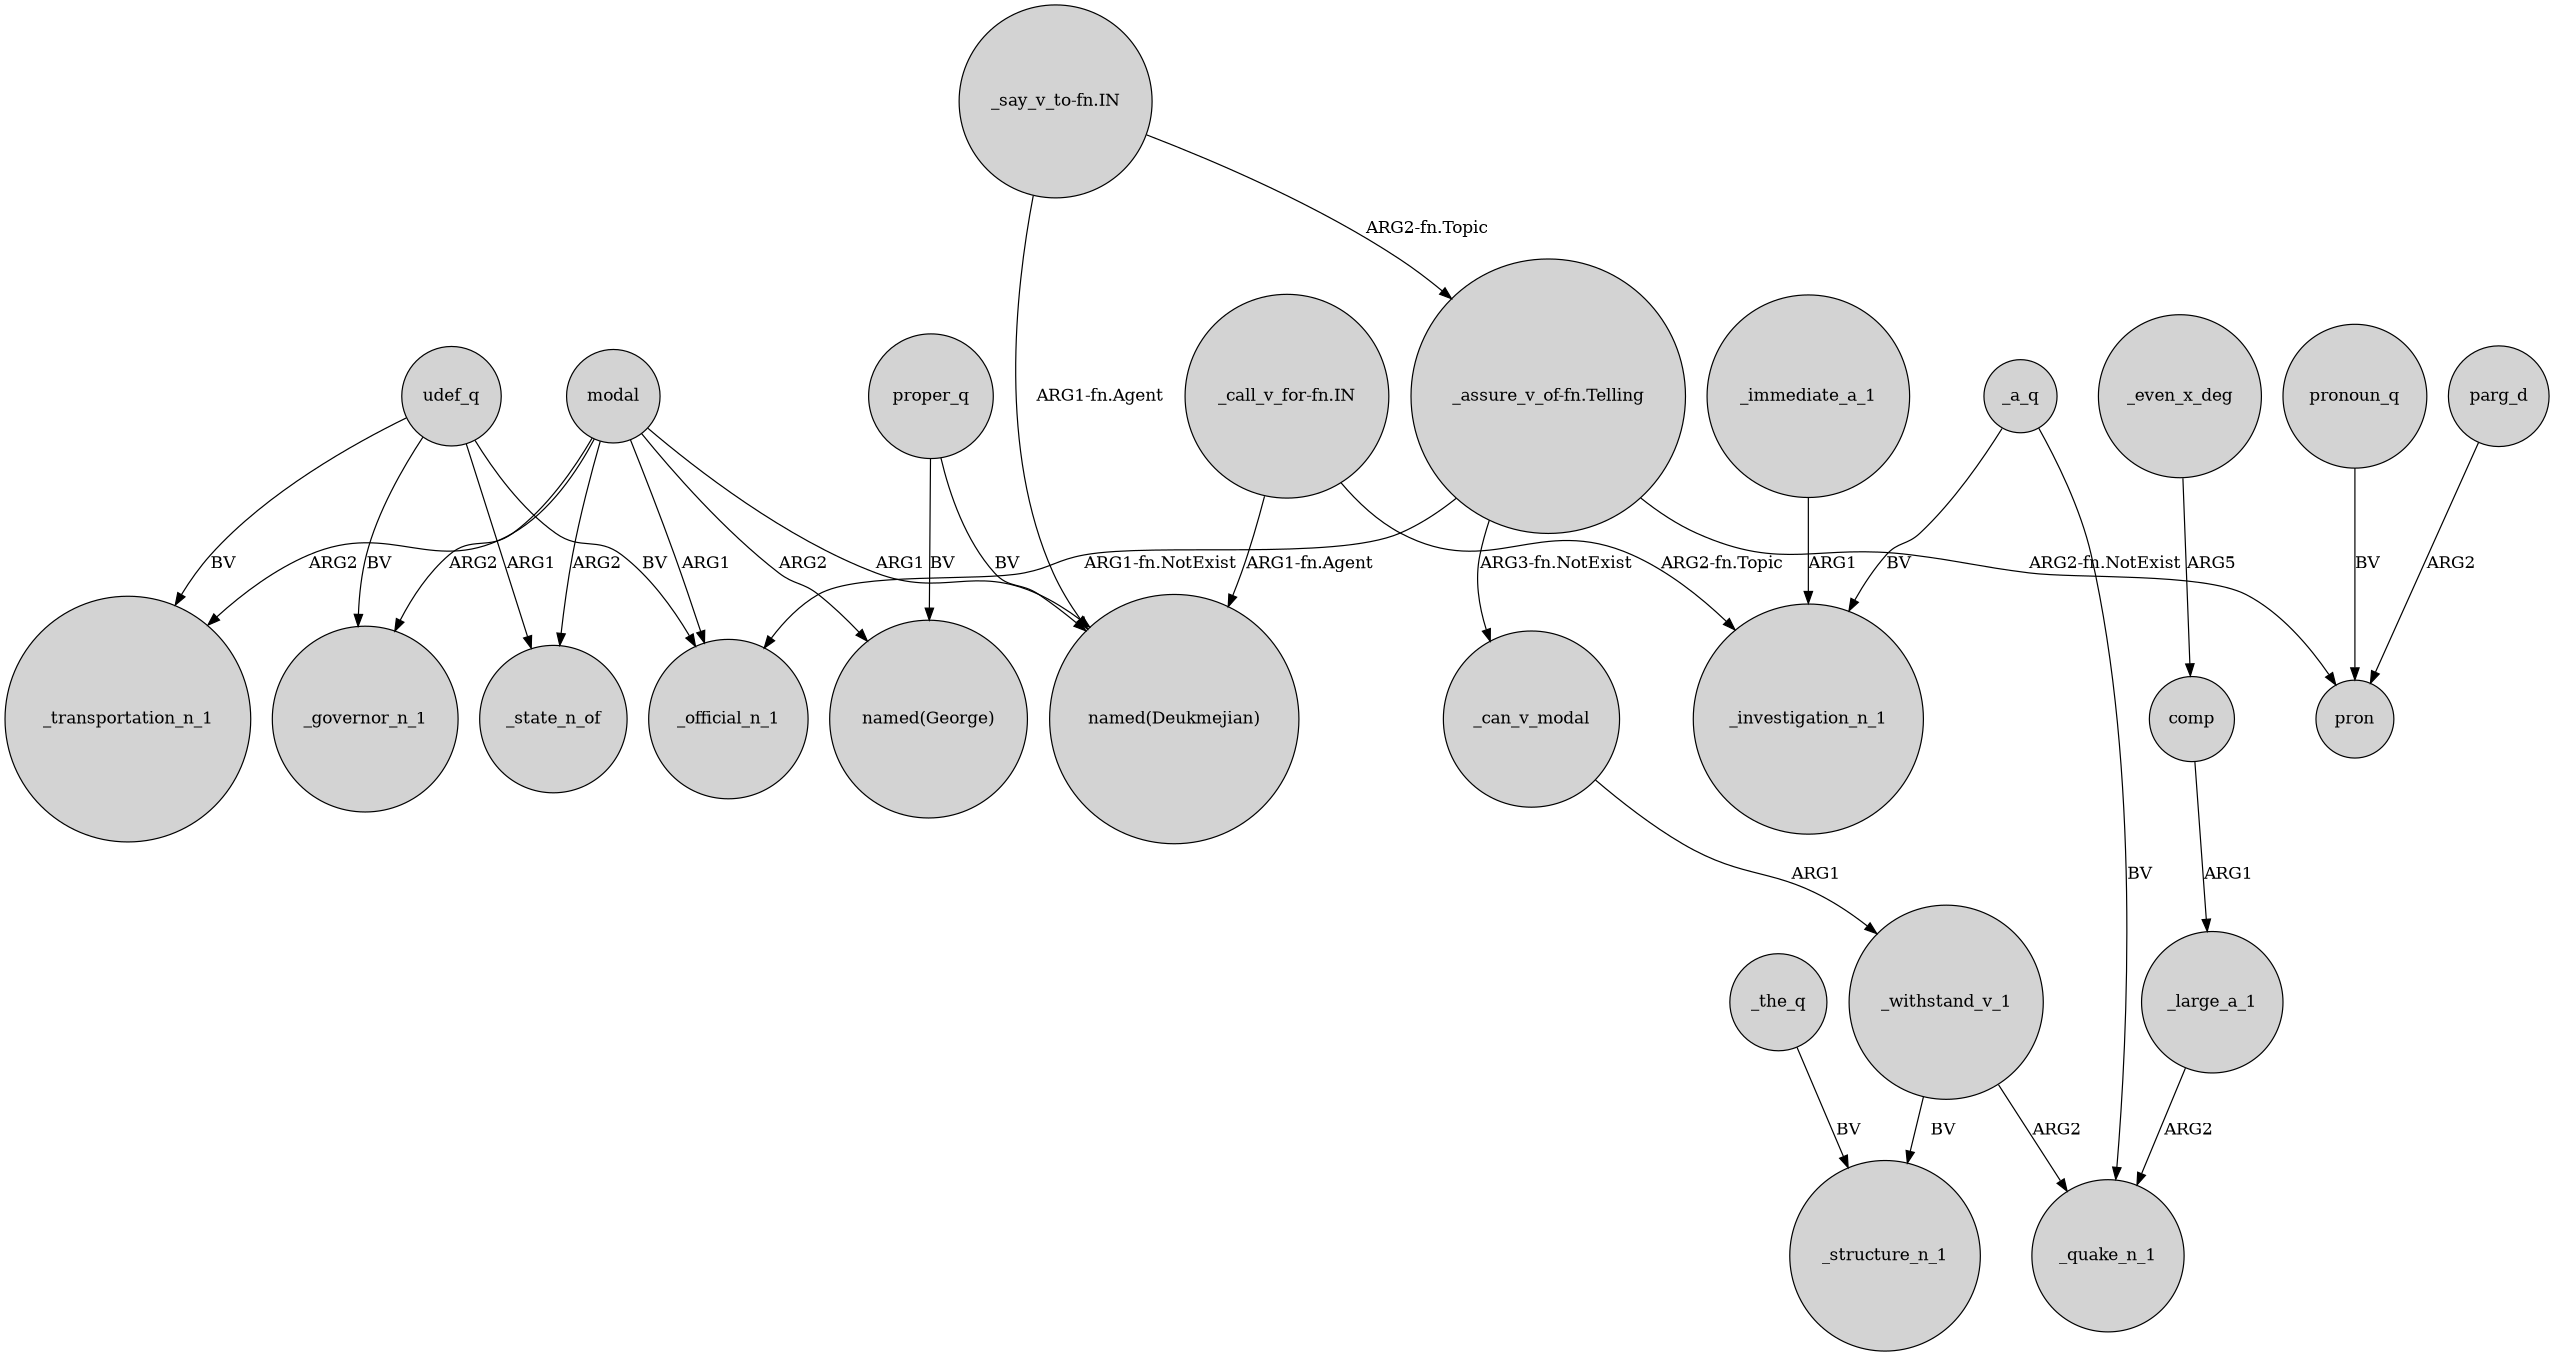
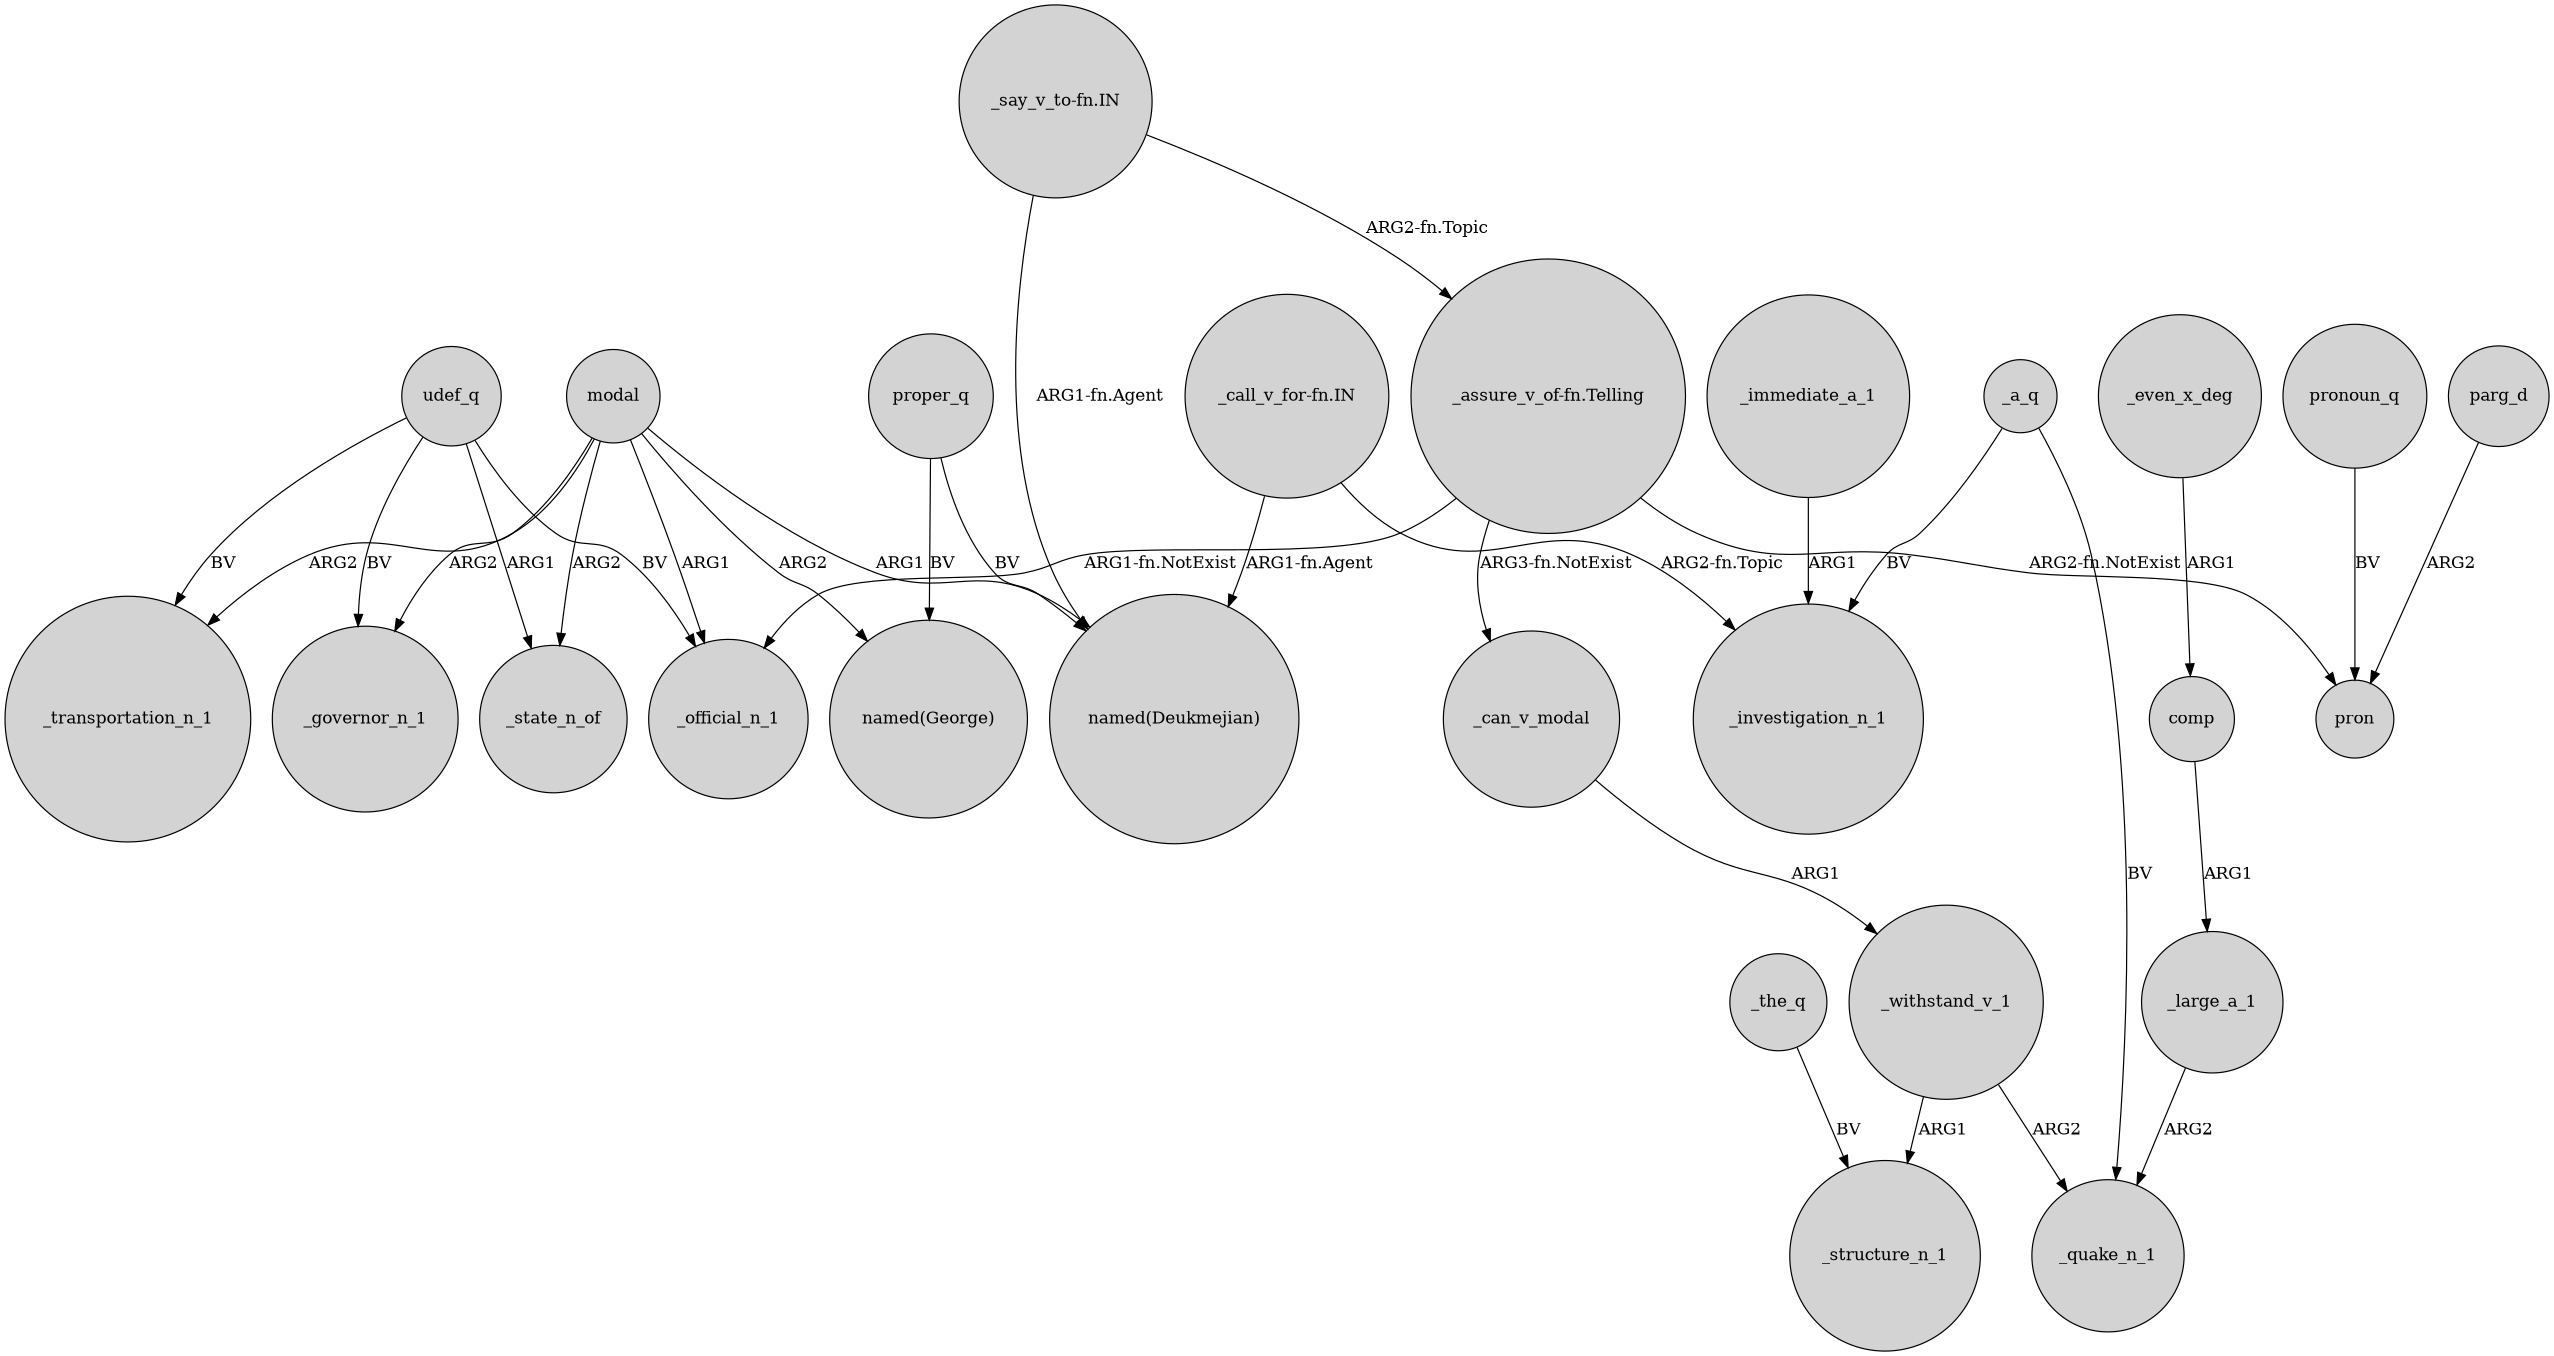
edge "_even_x_deg" -> "comp": label "ARG5" -> "ARG1"
edge "_withstand_v_1" -> "_structure_n_1": label "BV" -> "ARG1"
